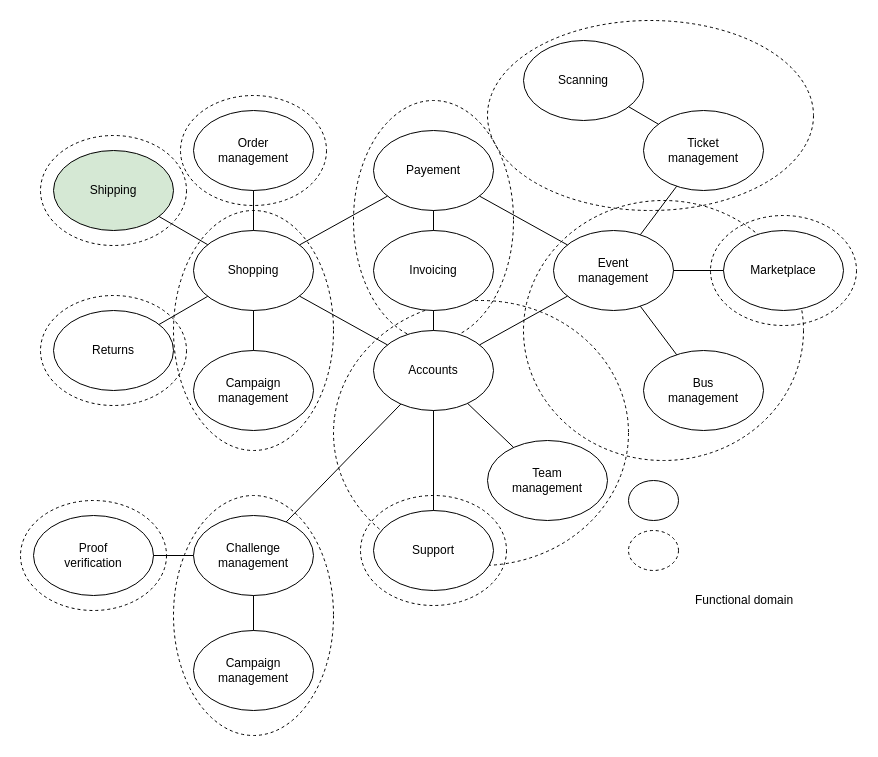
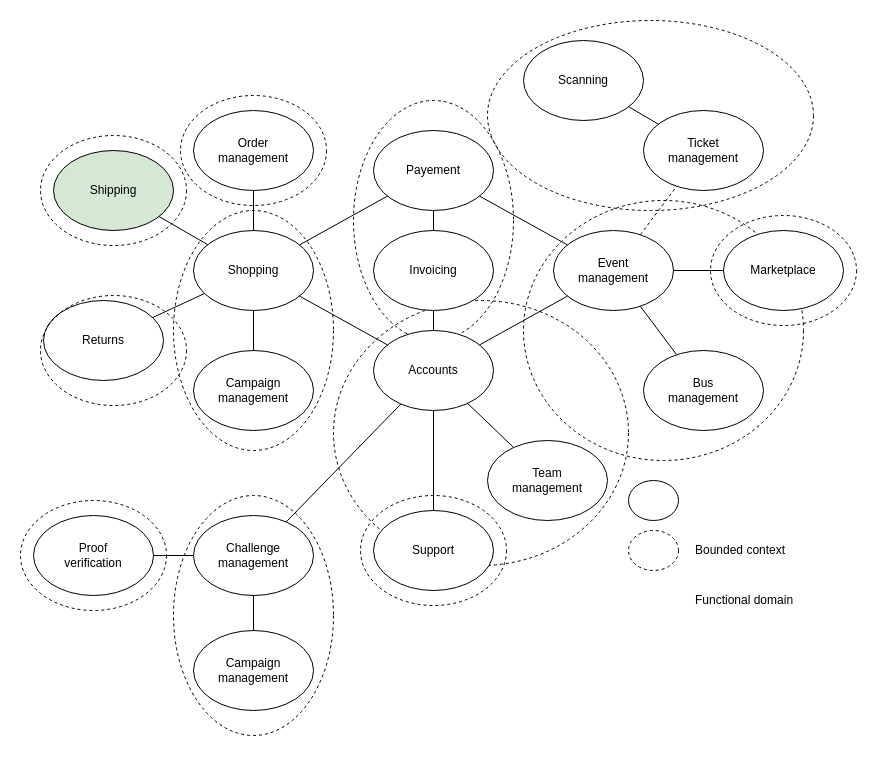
edge "Ticket management" -- "Event management": style solid -> dashed
node "Returns": moved (114, 351) -> (104, 341)
node "Bounded context": added
